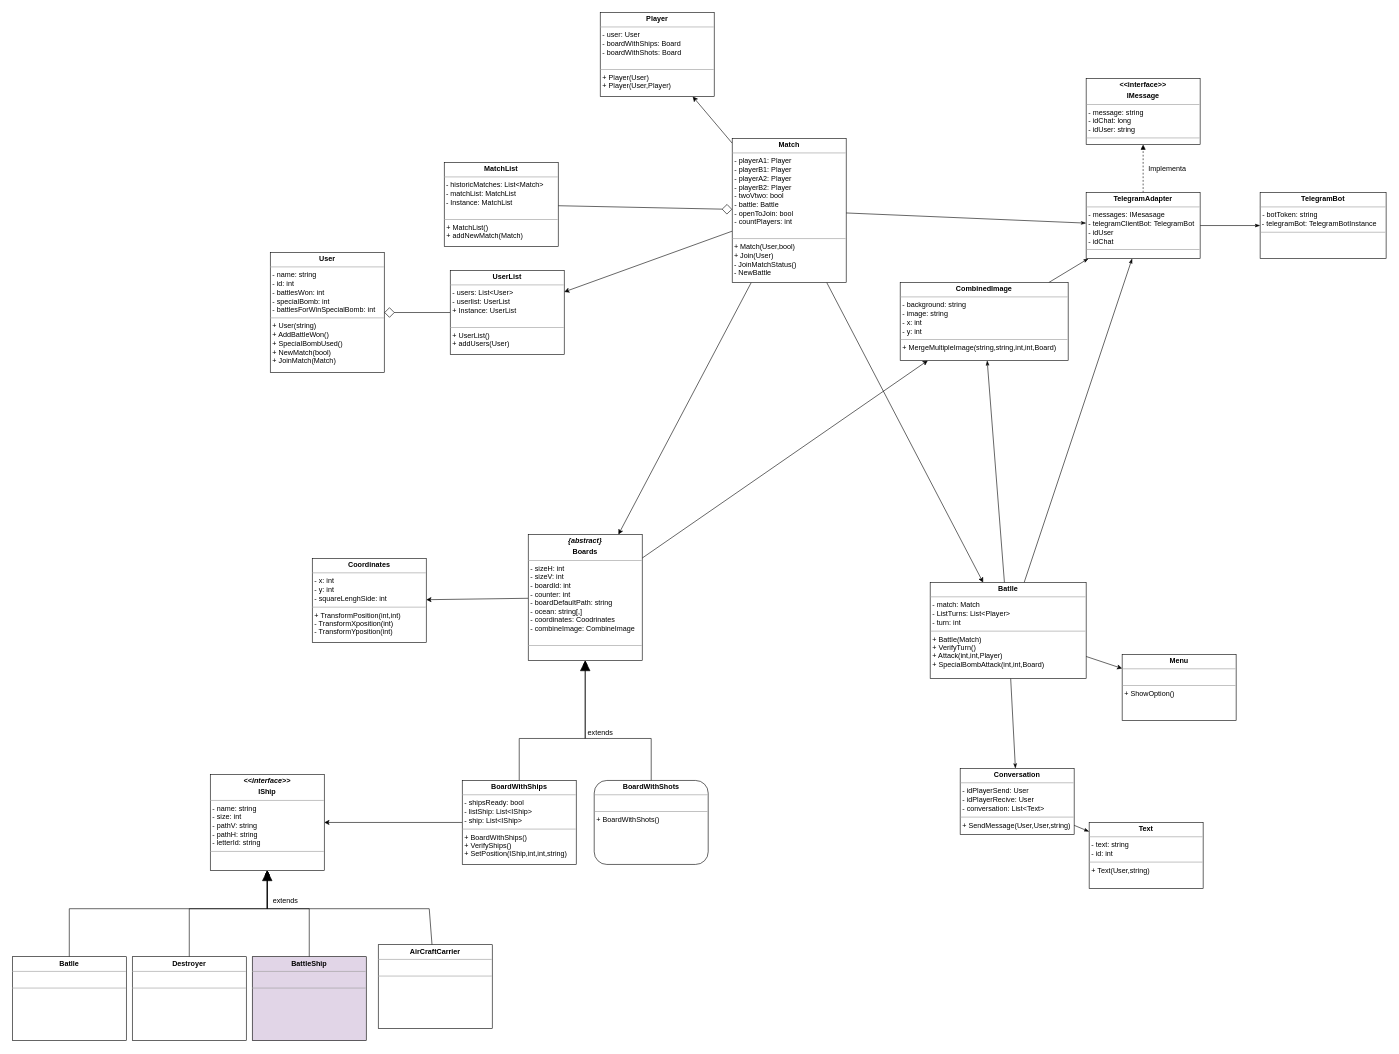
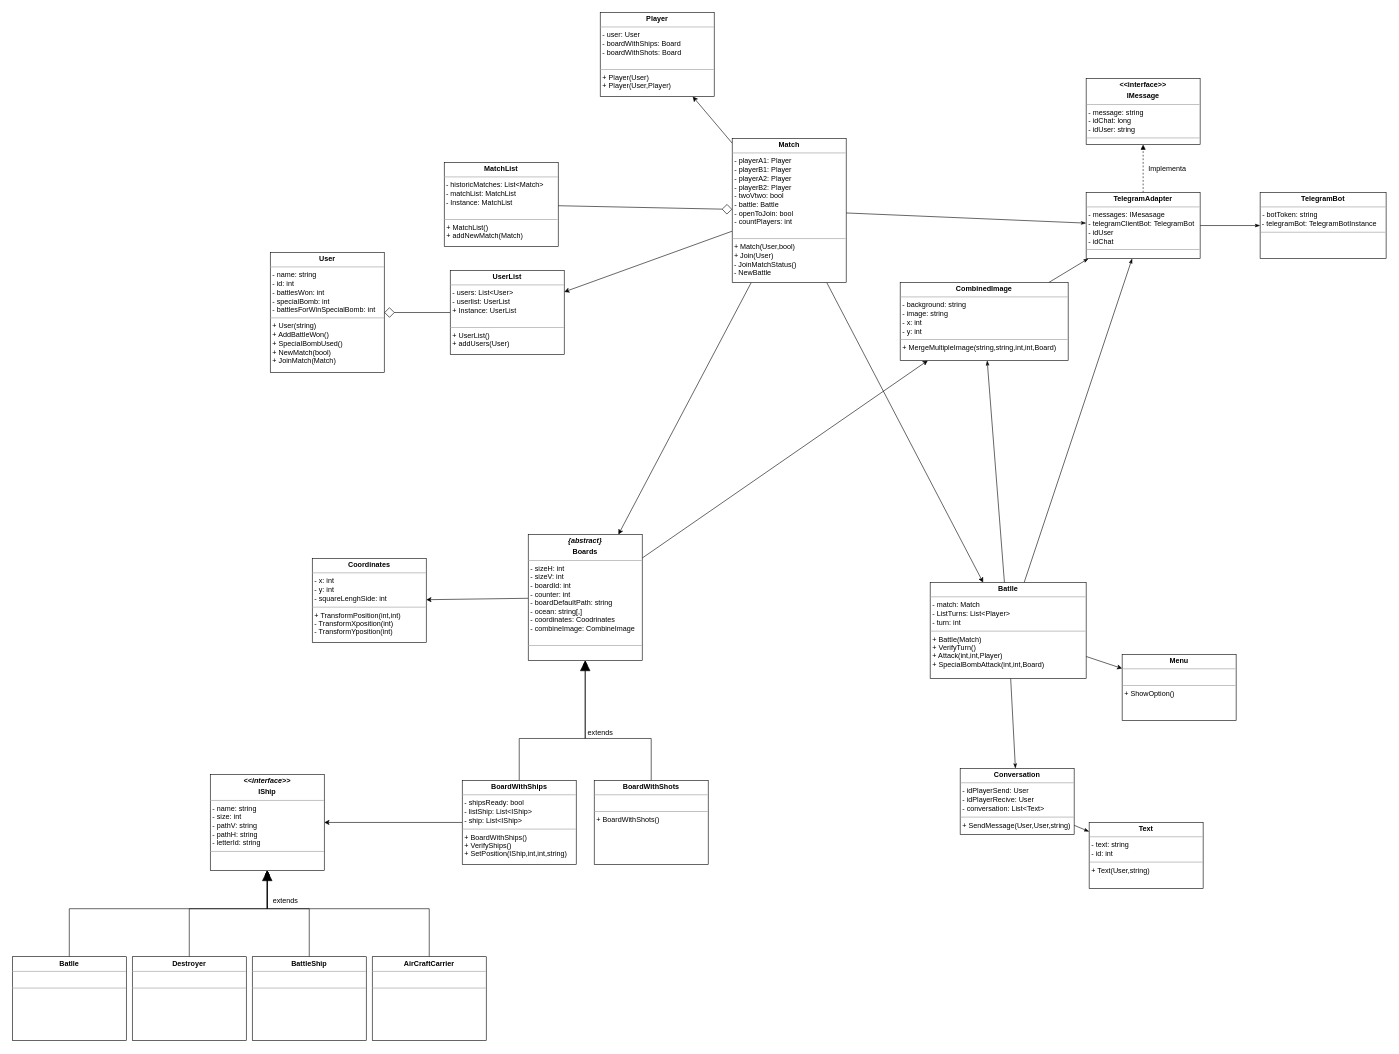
node "BoardWithShots + BoardWithShots()": shape rounded rectangle -> rectangle
node "AirCraftCarrier": moved (435, 987) -> (429, 999)
node "BattleShip": fillcolor #e1d5e7 -> #ffffff
